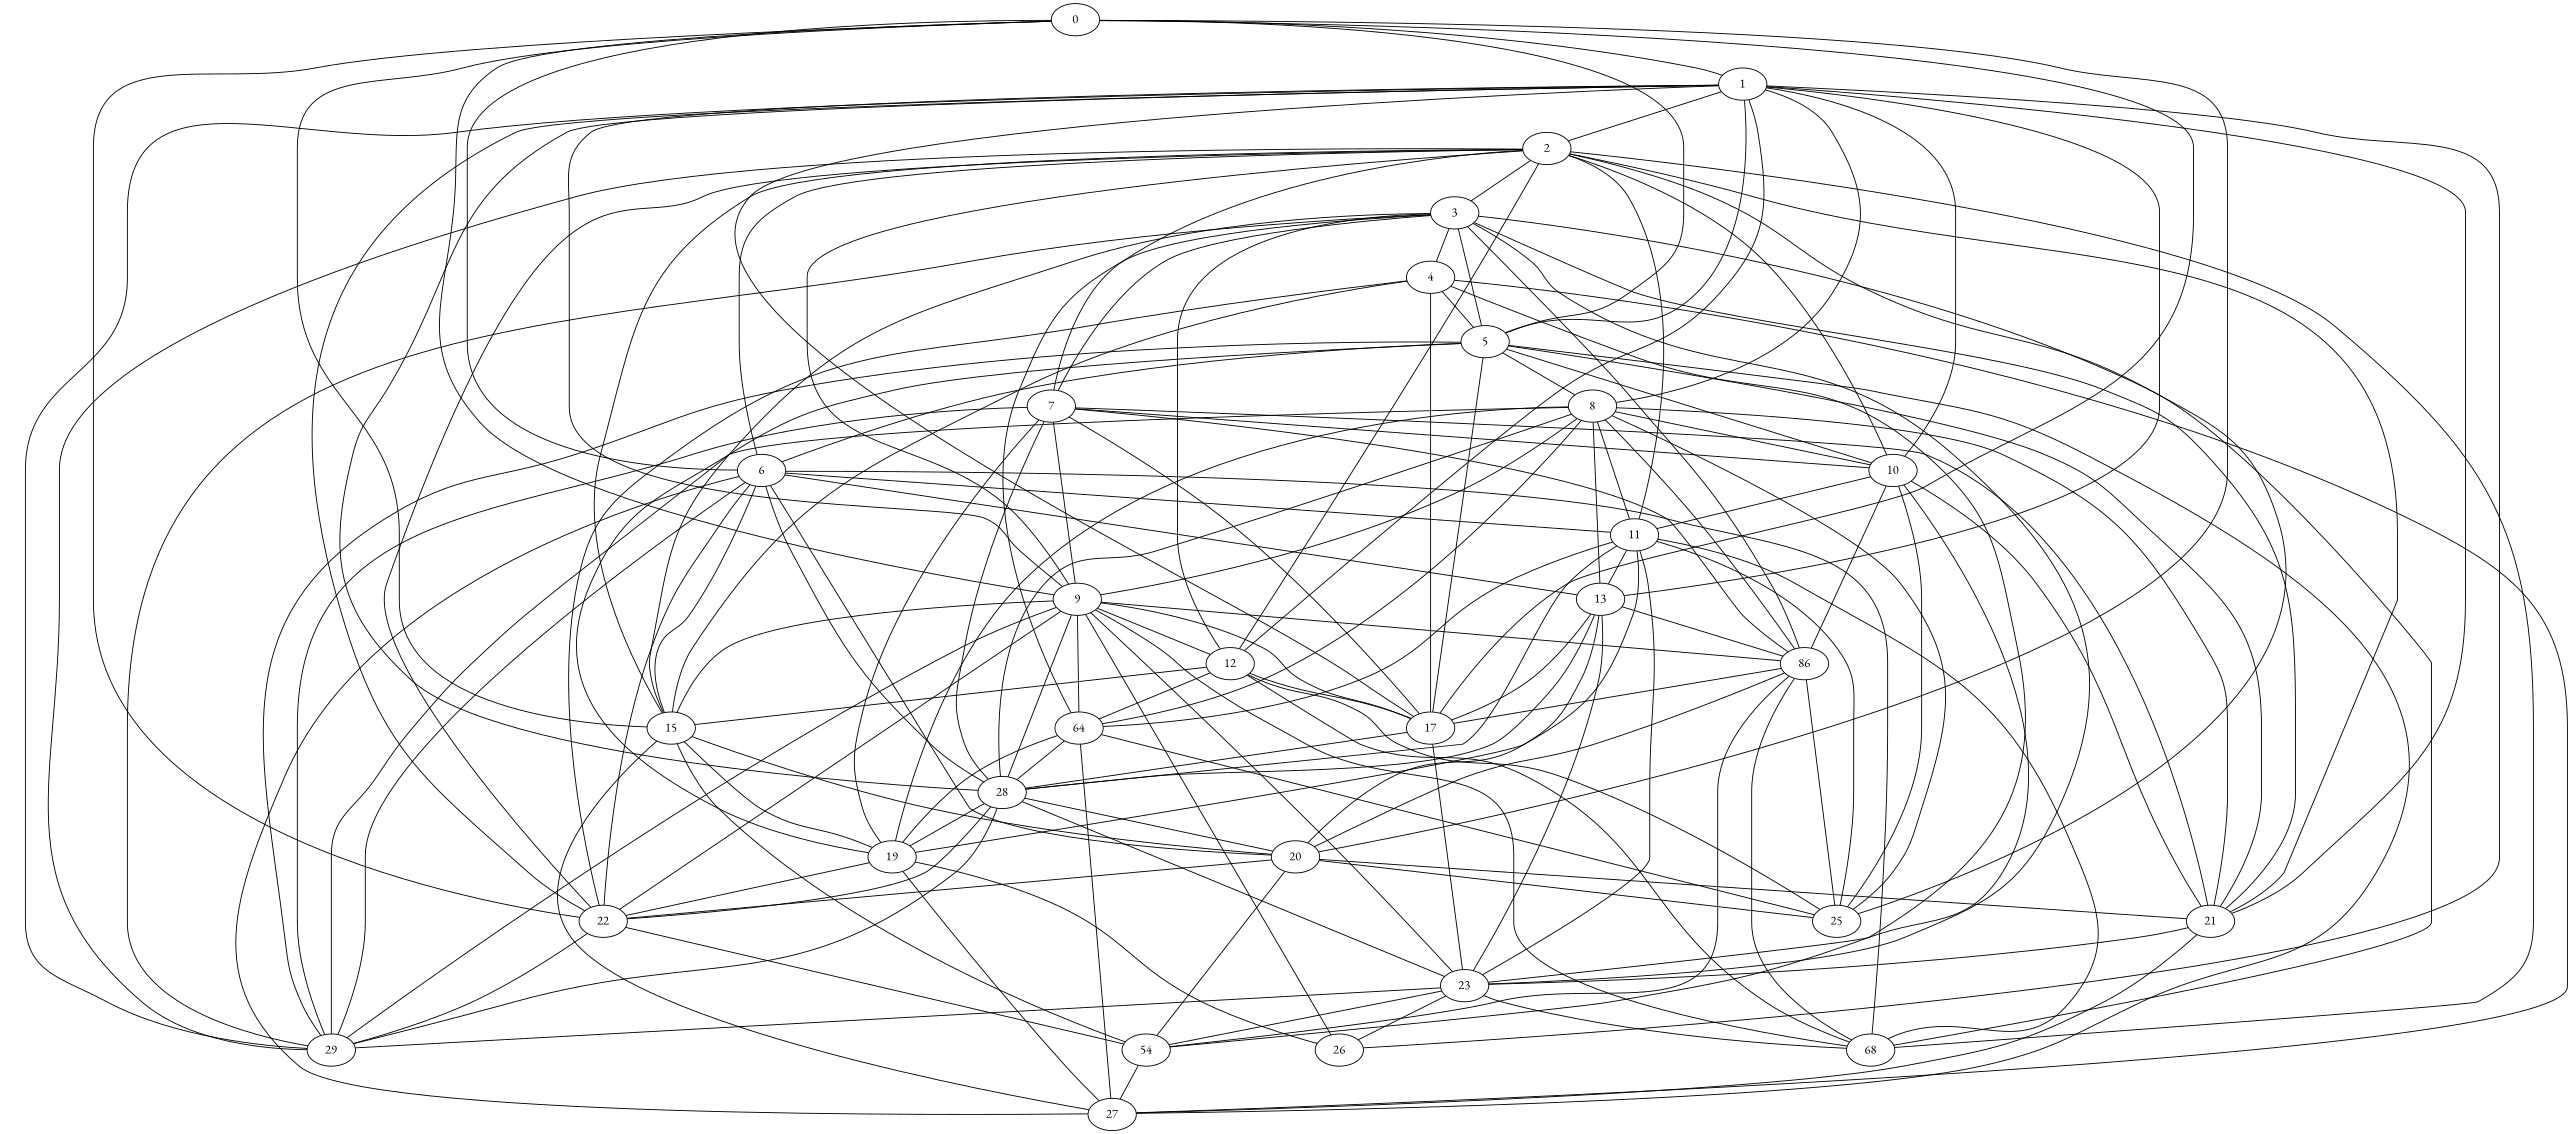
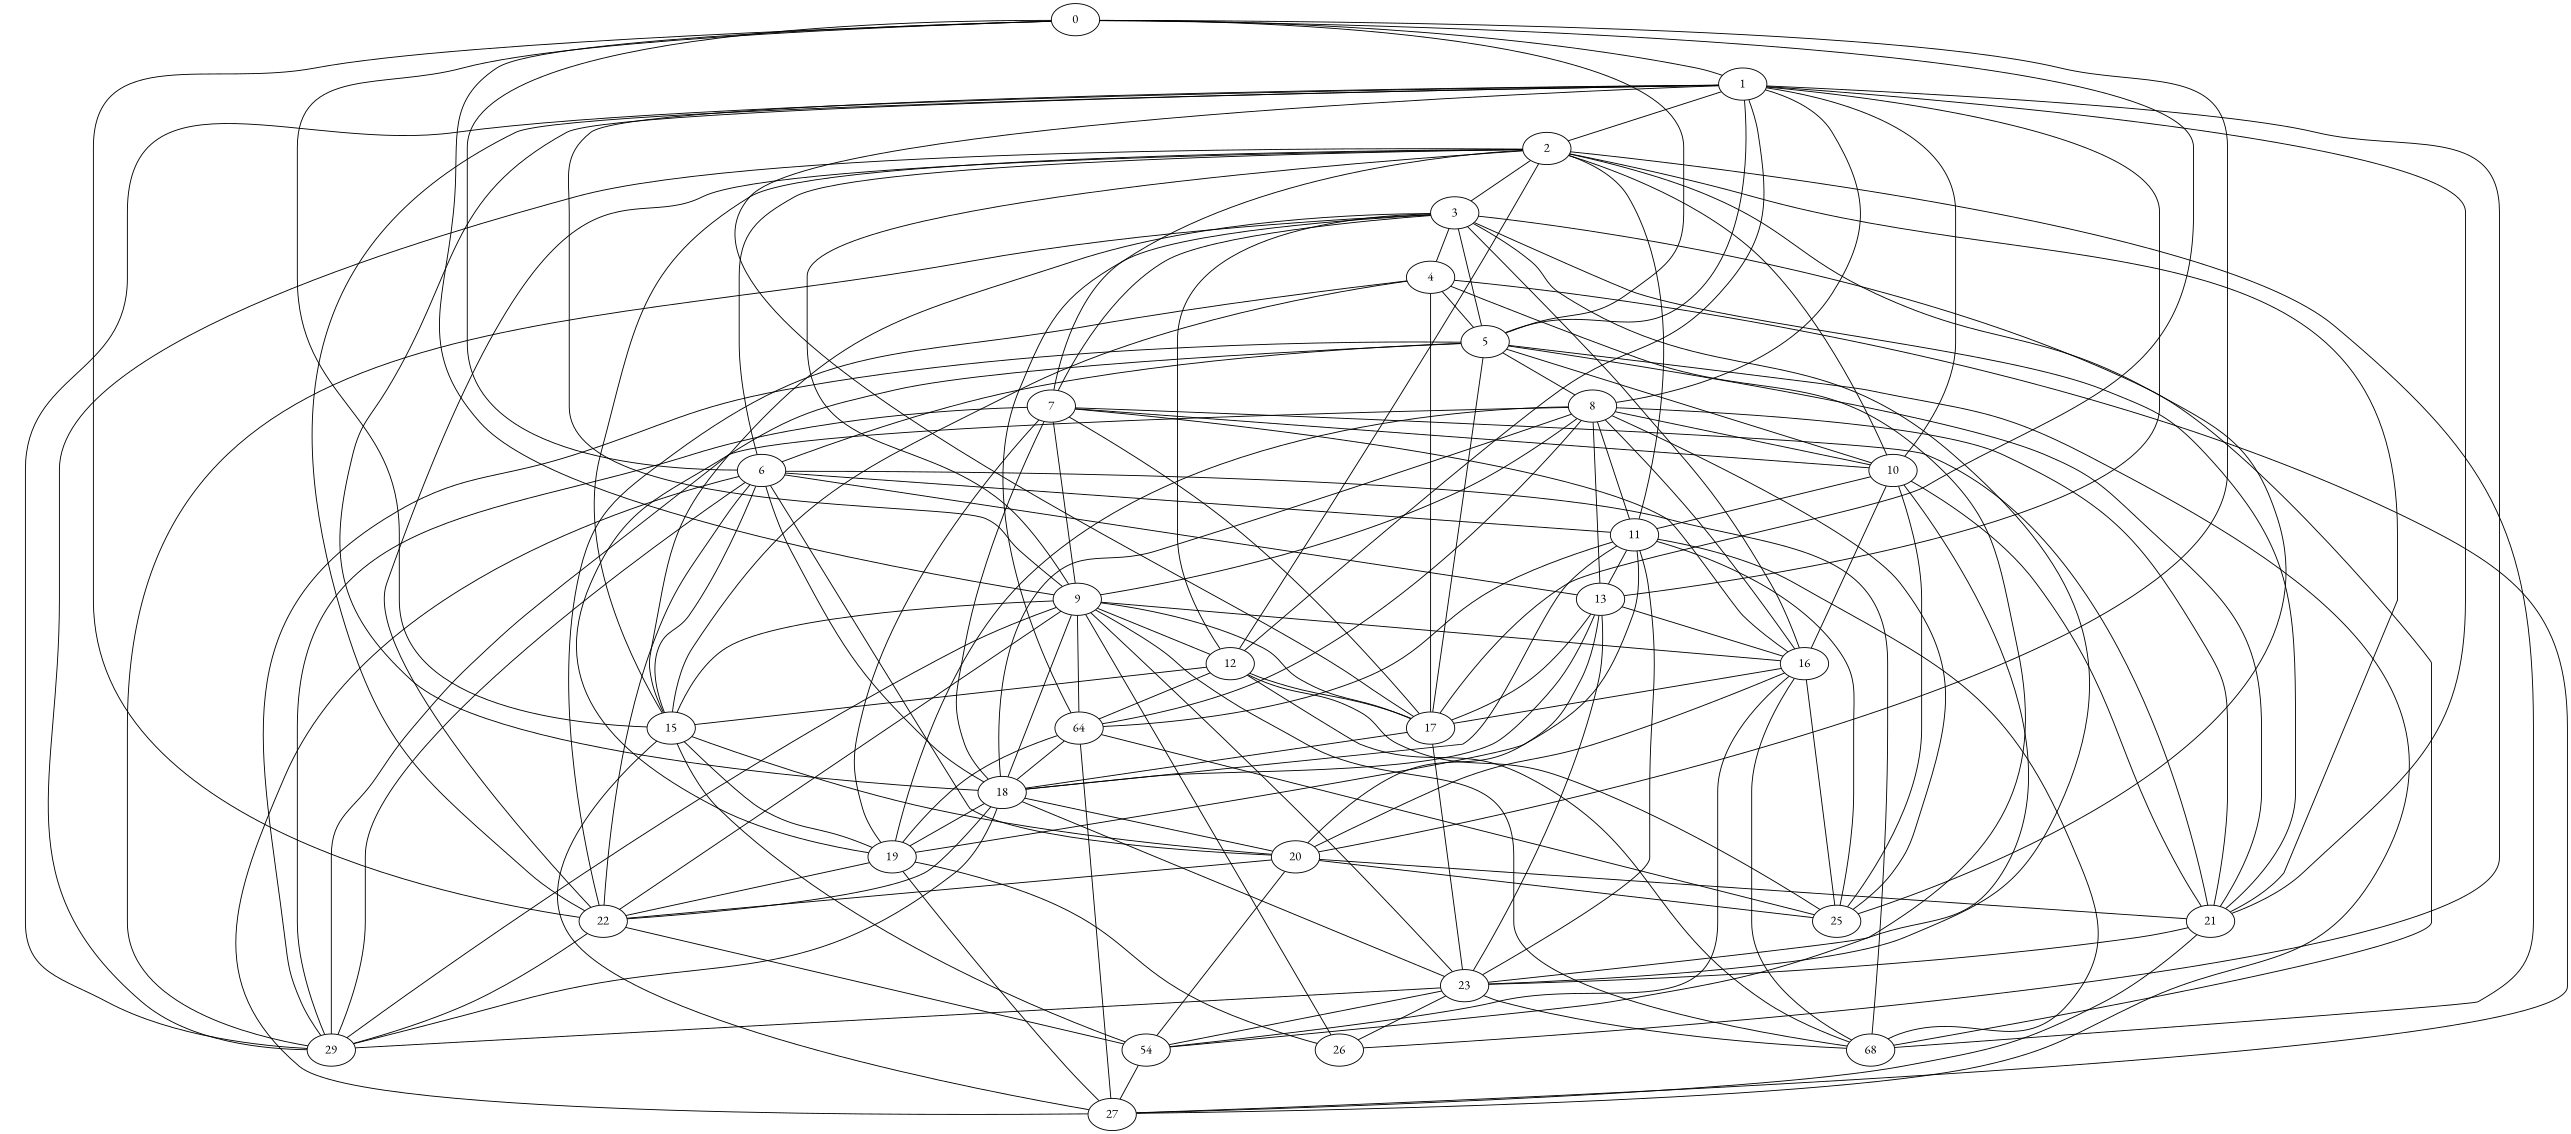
node "86": label "86" -> "16"
node "28": label "28" -> "18"
